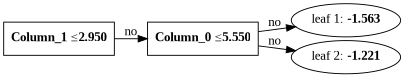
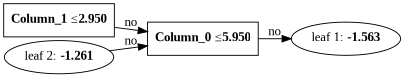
node "Column_0": text "5.550" -> "5.950"
edge "Column_0" -> "leaf 2:": reversed
node "leaf 2:": text "-1.221" -> "-1.261"
